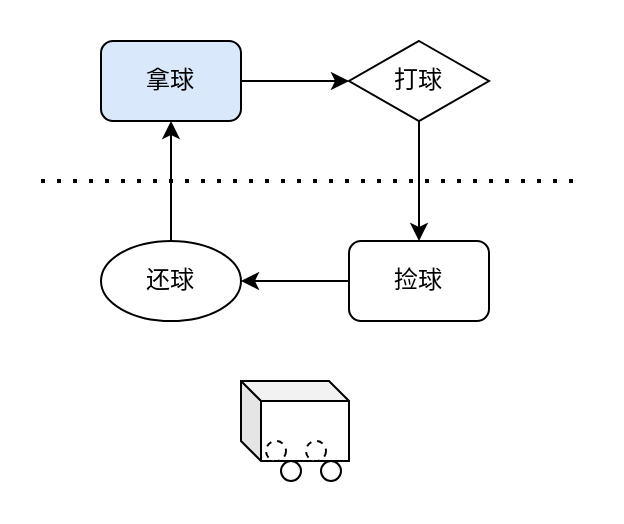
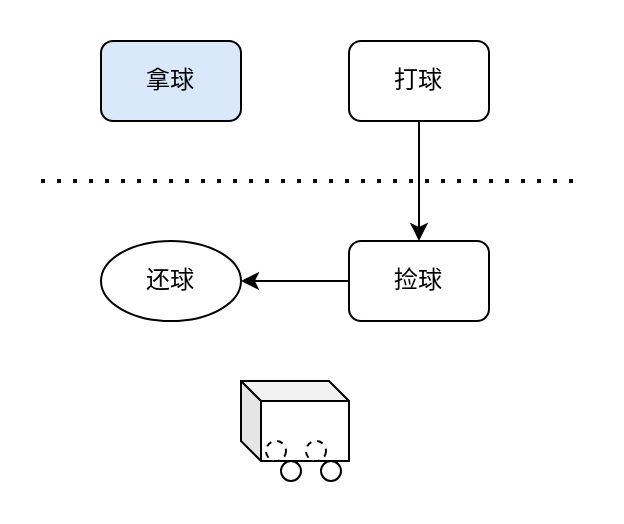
edge "拿球" -> "打球": removed
node "打球": shape diamond -> rounded rectangle
edge "还球" -> "拿球": removed
